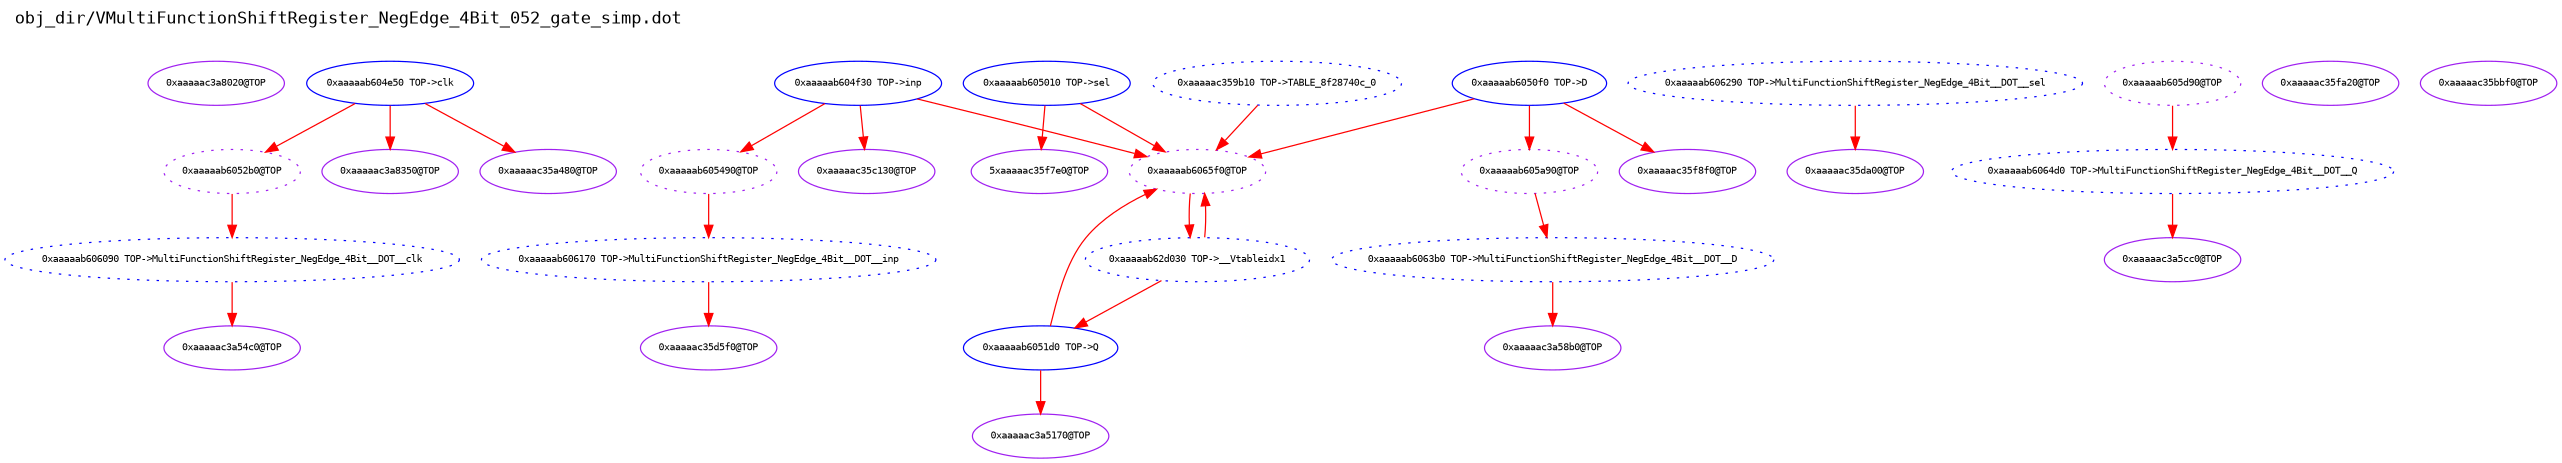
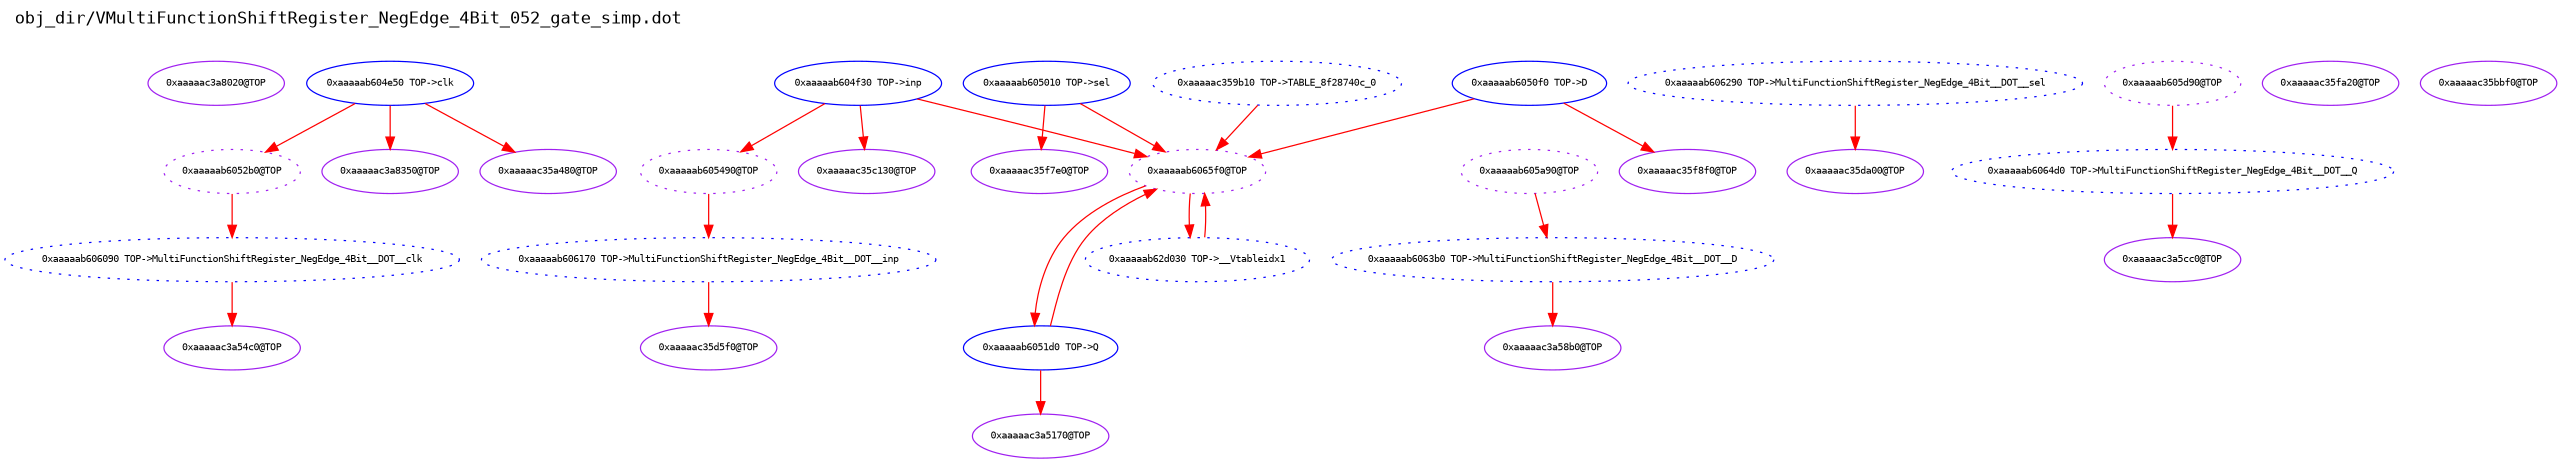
edge "0xaaaaab6050f0 TOP->D" -> "0xaaaaab605a90@TOP": removed
node "5xaaaaac35f7e0@TOP": label "5xaaaaac35f7e0@TOP" -> "0xaaaaac35f7e0@TOP"
edge "0xaaaaab62d030 TOP->__Vtableidx1" -> "0xaaaaab6051d0 TOP->Q": now "0xaaaaab6065f0@TOP" -> "0xaaaaab6051d0 TOP->Q"
